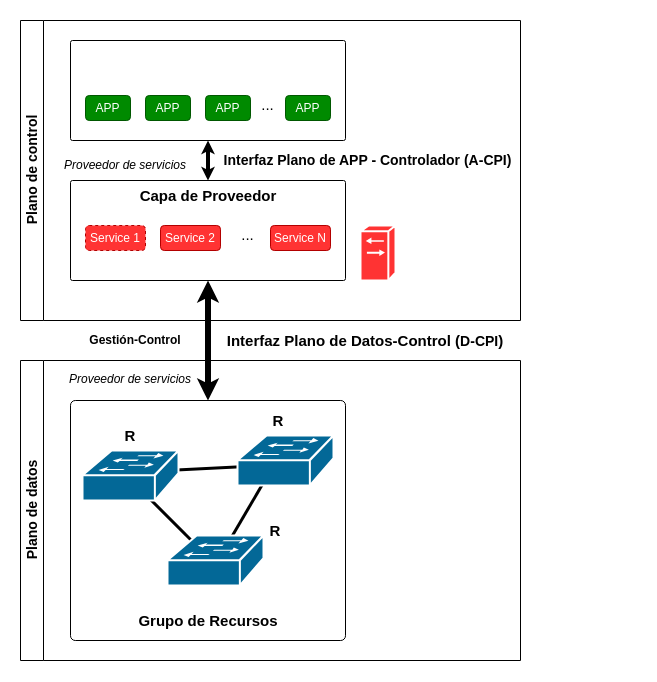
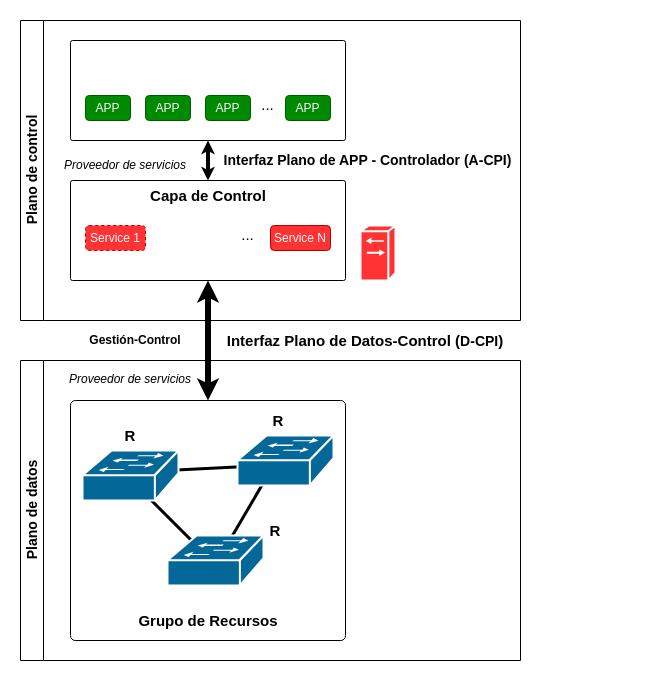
node "Capa de Proveedor": label "Capa de Proveedor" -> "Capa de Control"
node "Service 2": removed
